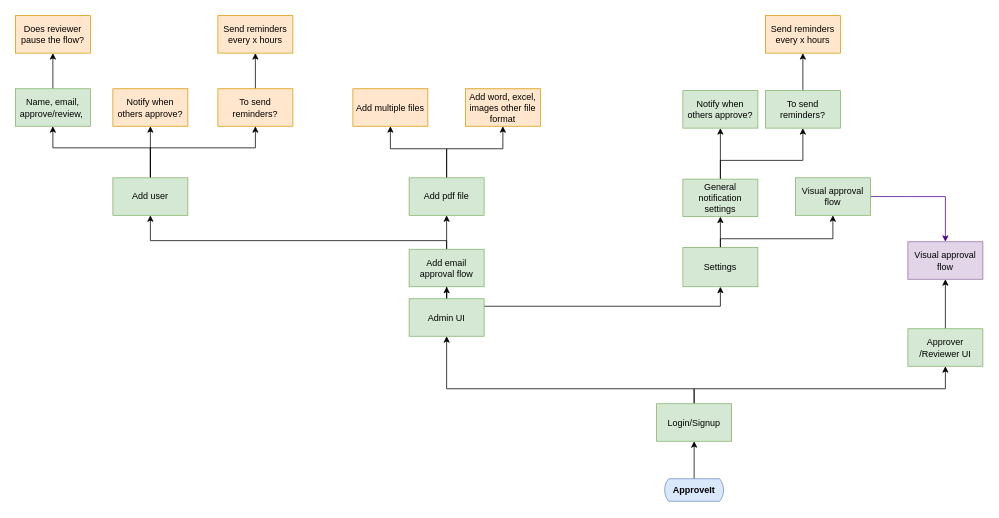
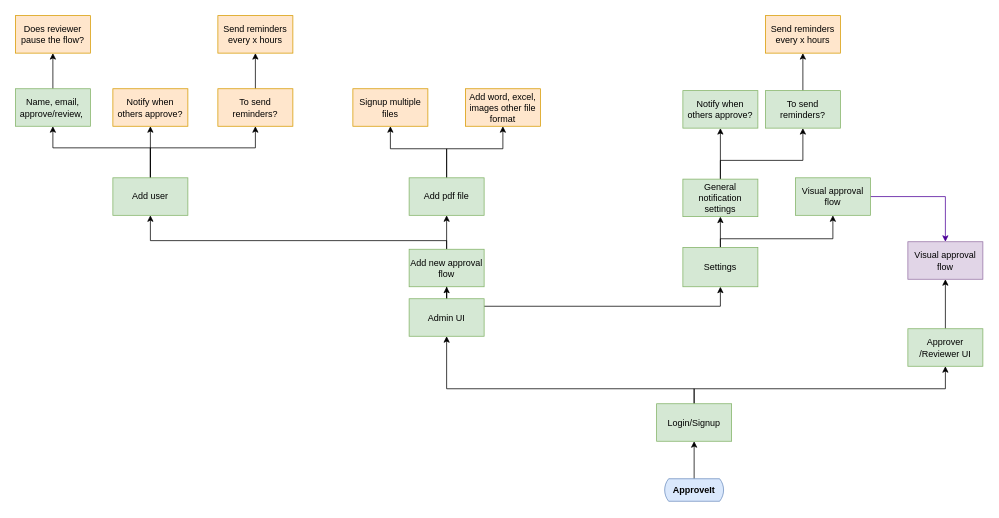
node "Add multiple files": label "Add multiple files" -> "Signup multiple files"
node "Add email approval flow": label "Add email approval flow" -> "Add new approval flow"
